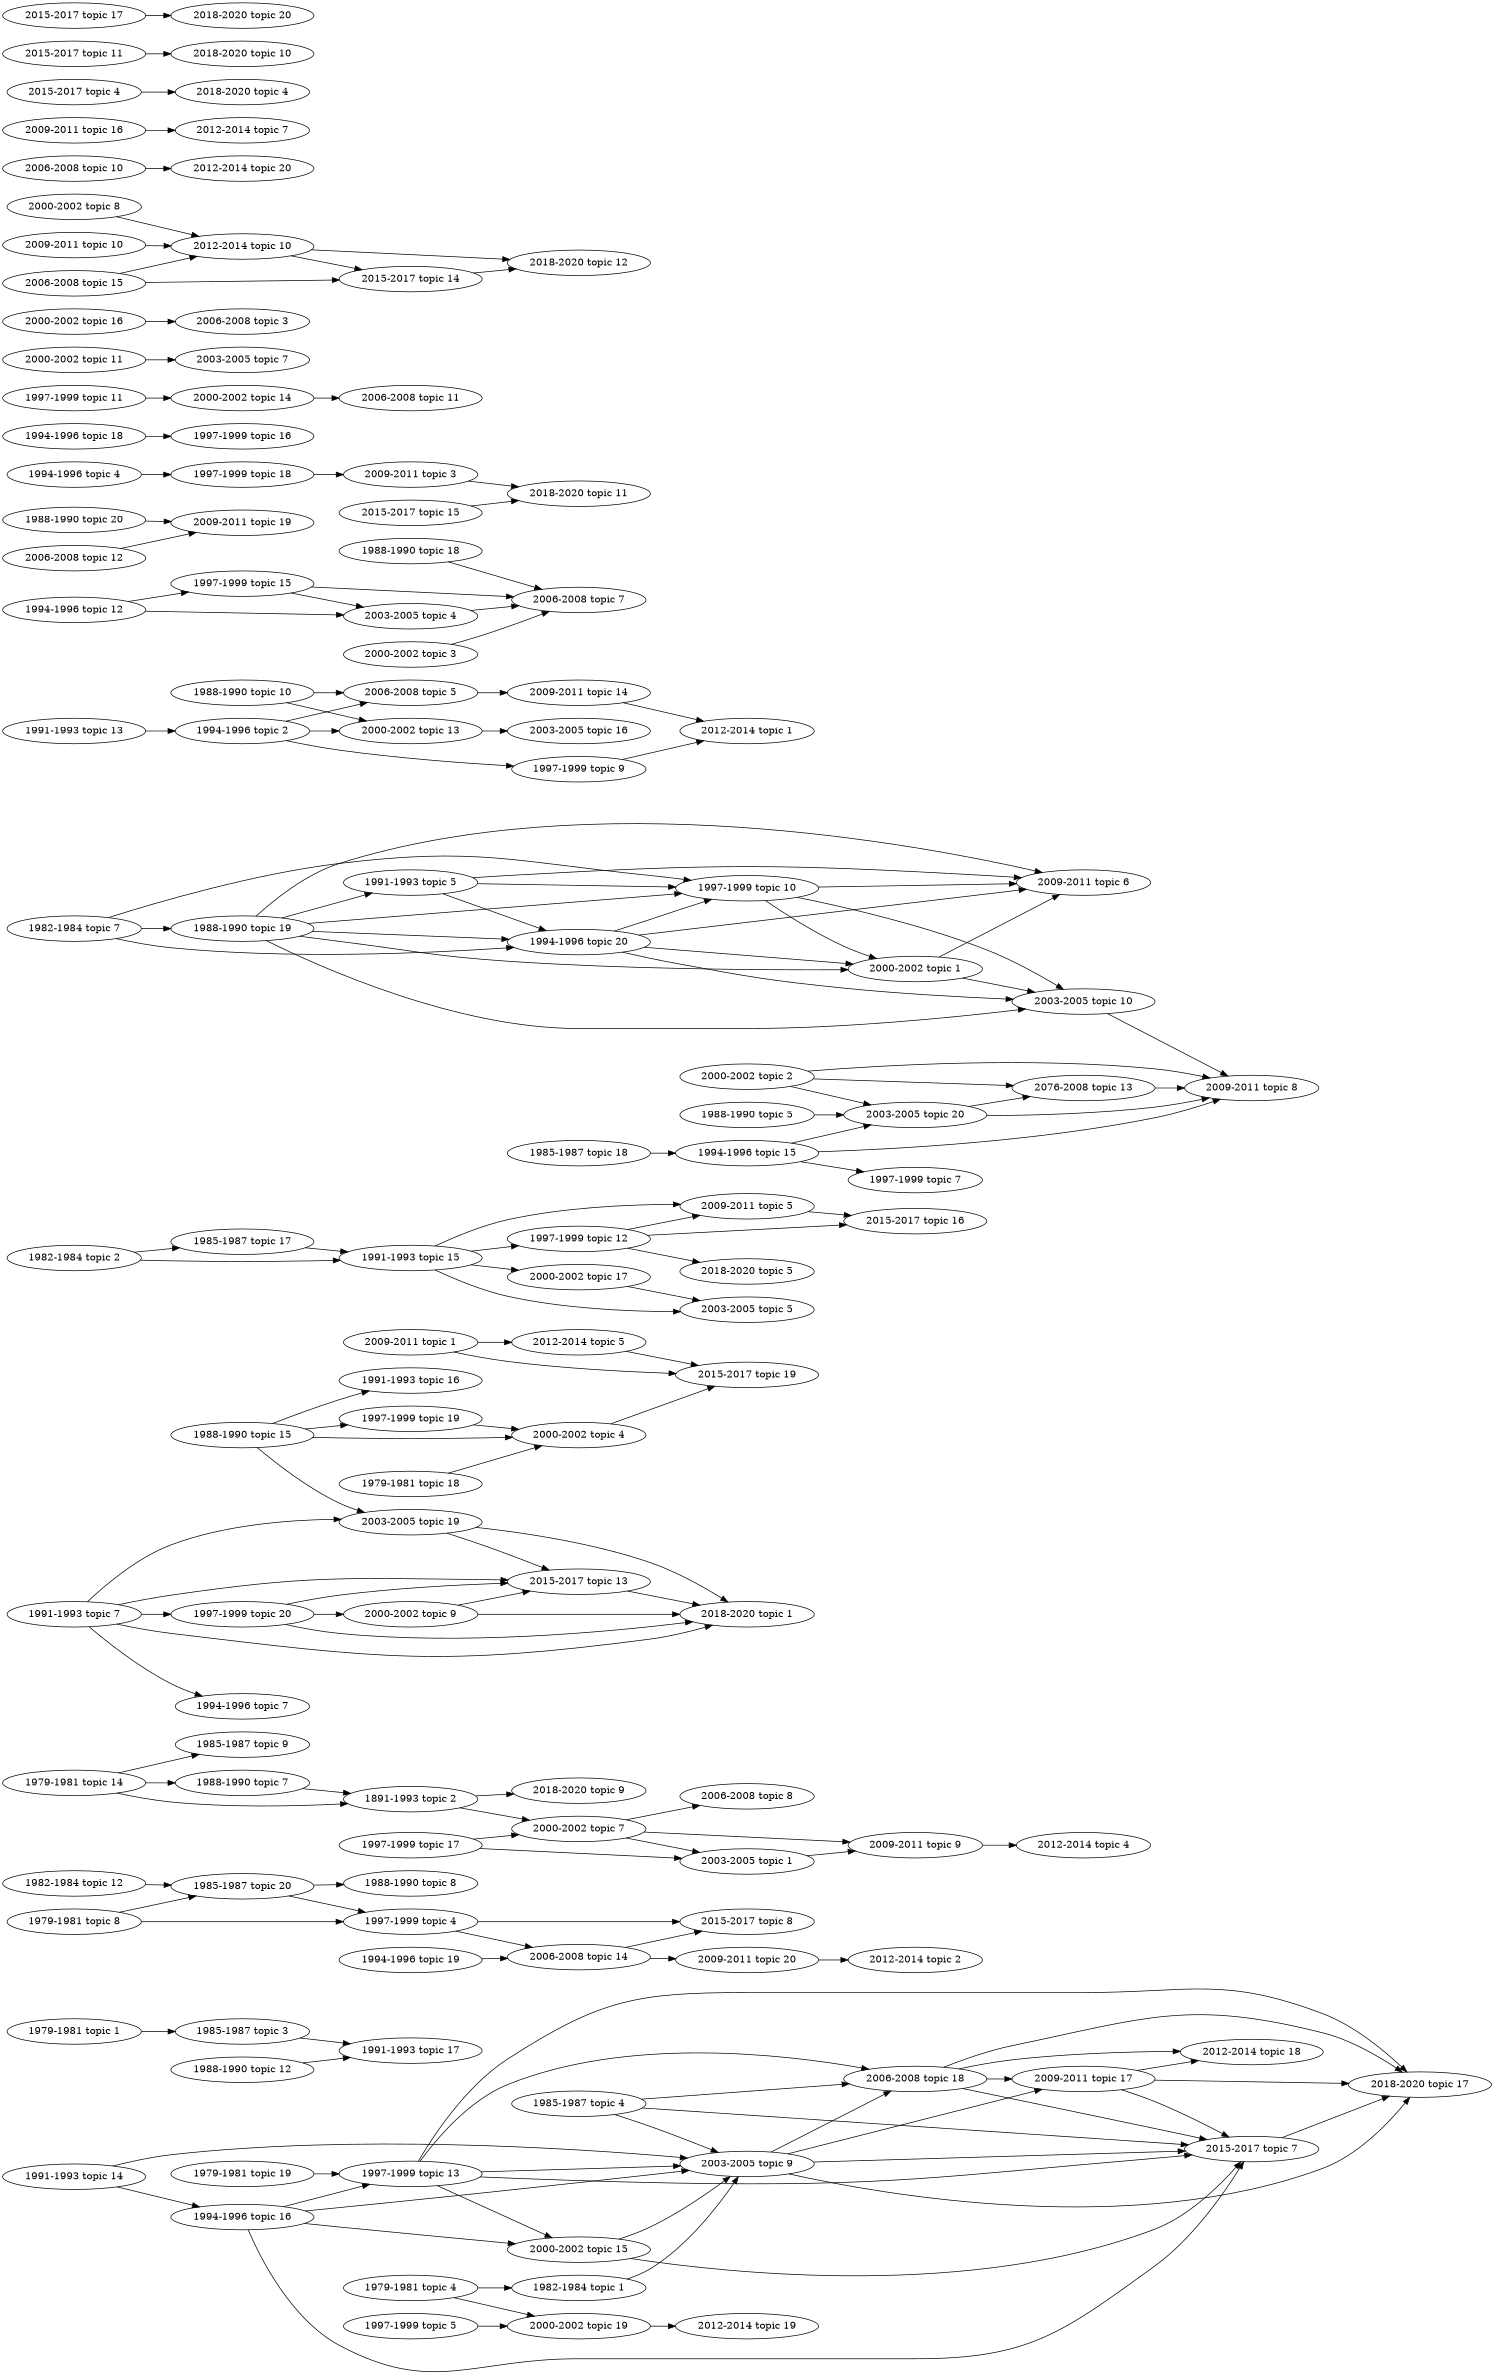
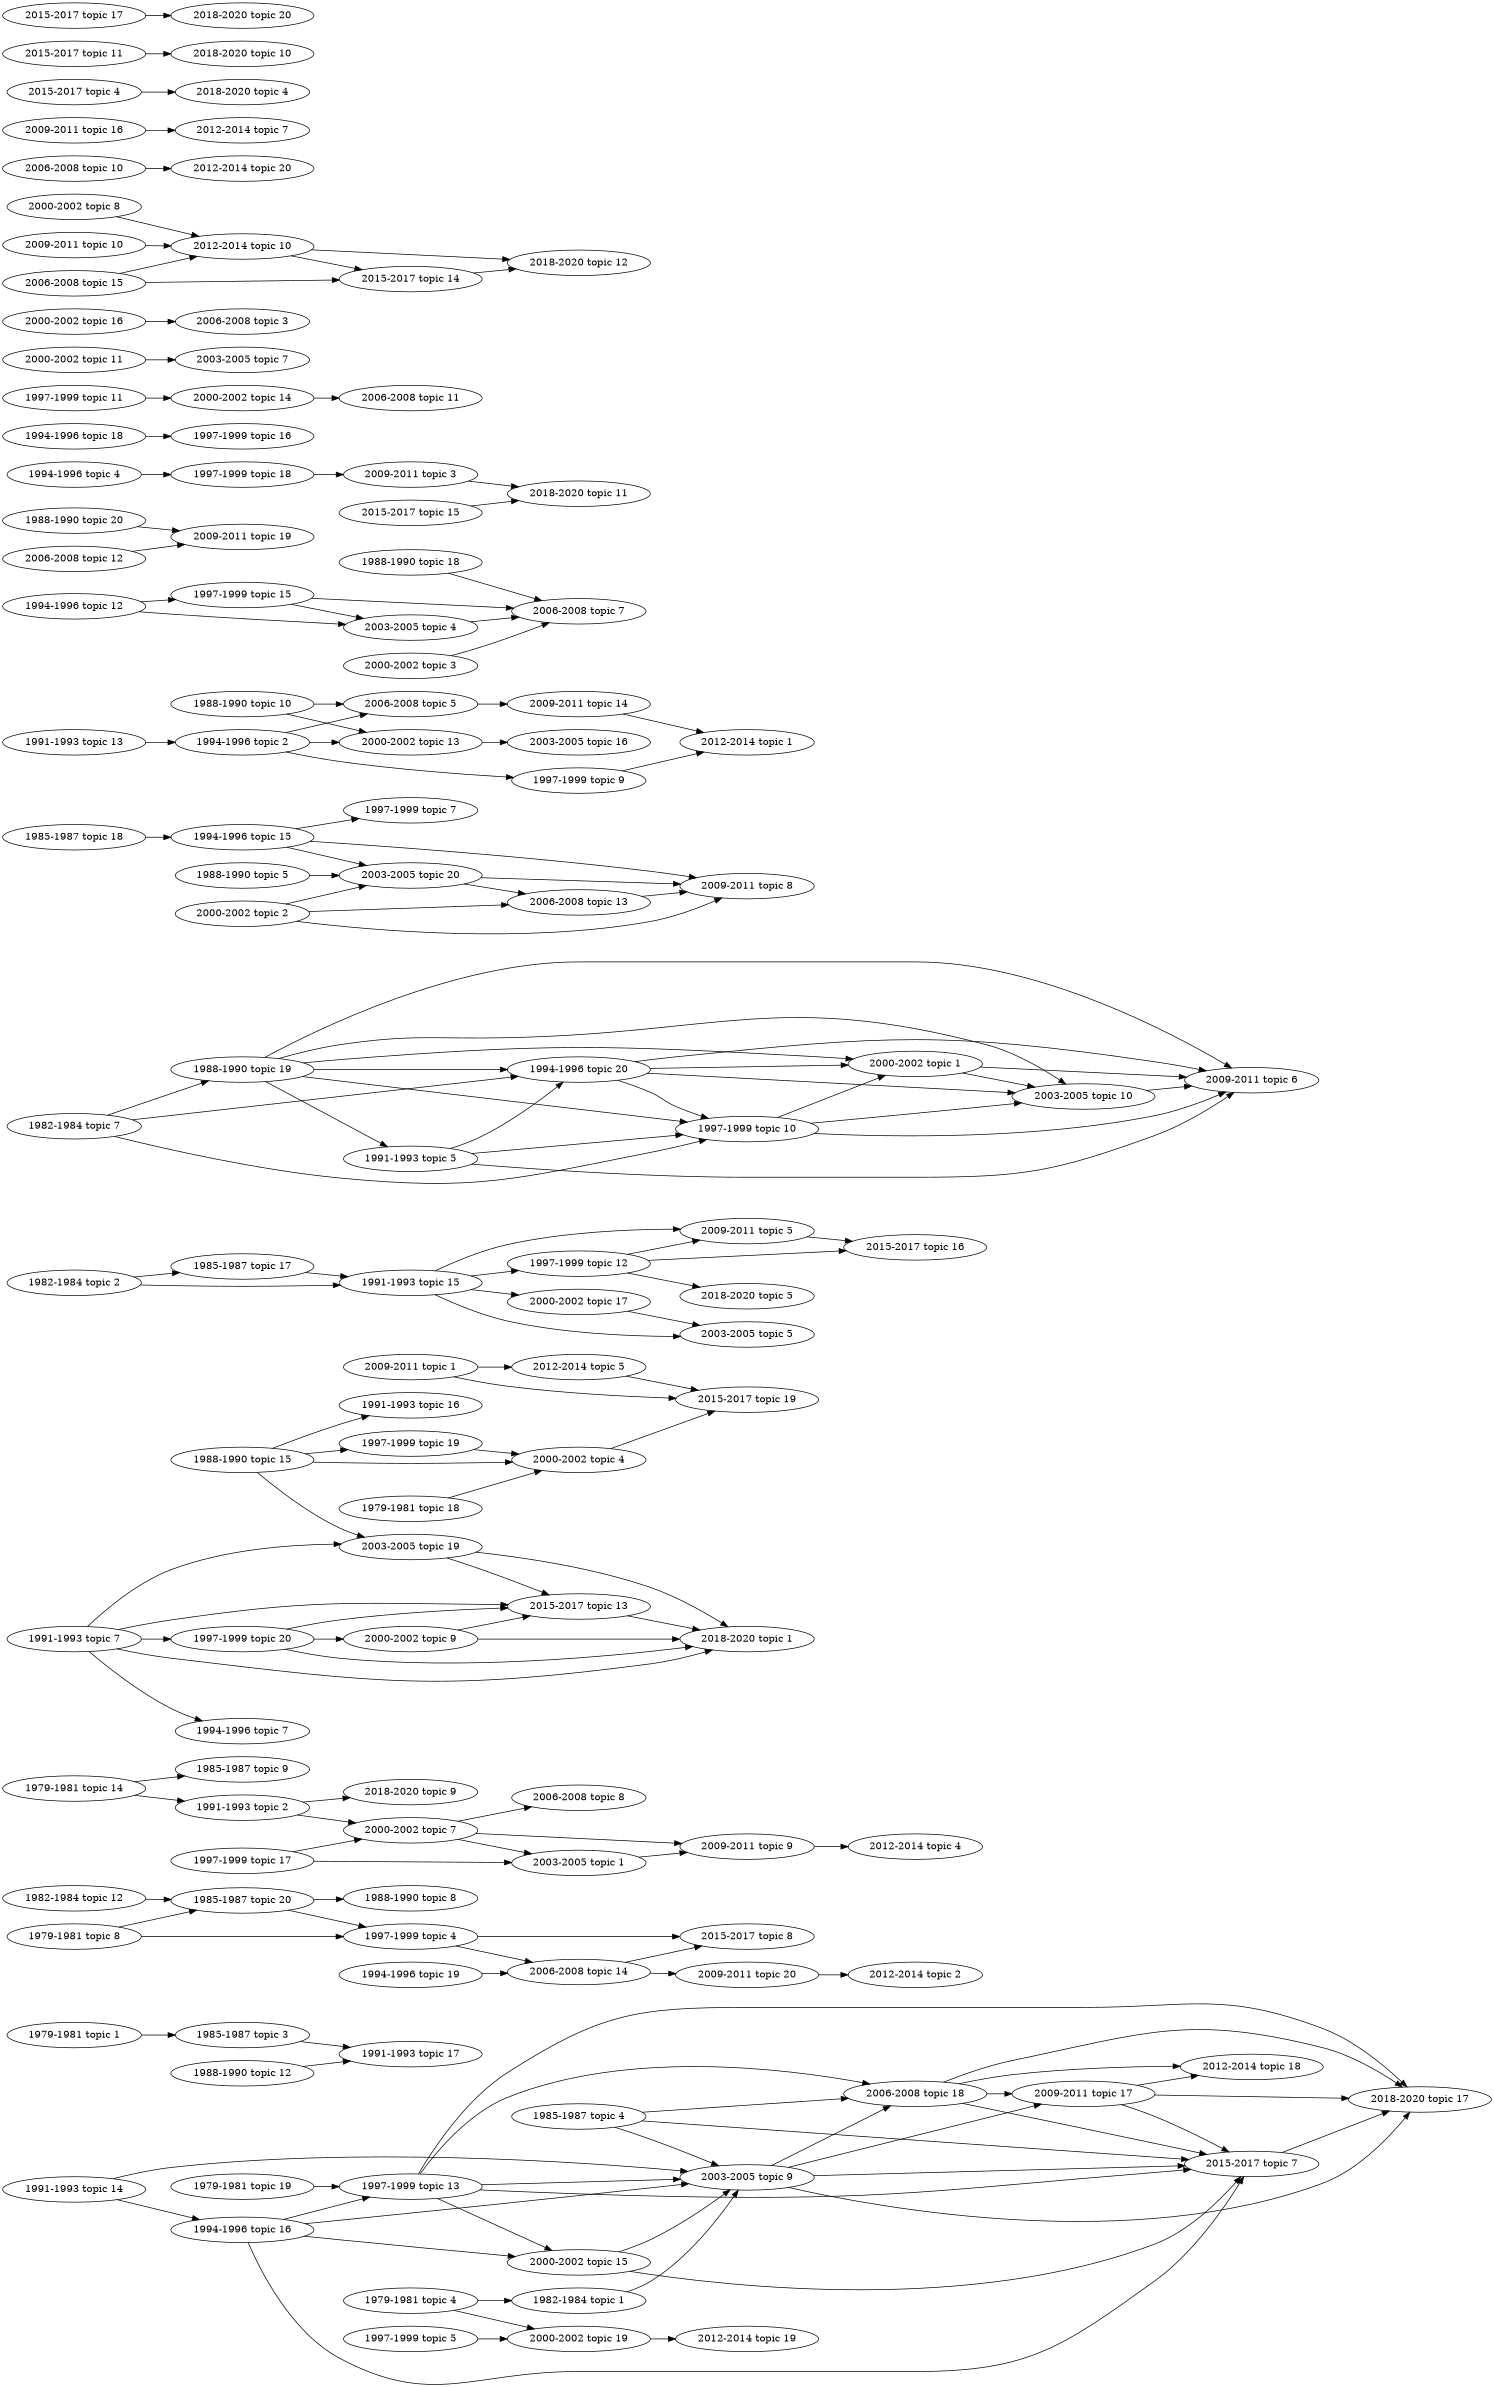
edge "2003-2005 topic 10" -> "2009-2011 topic 8": now "2003-2005 topic 10" -> "2009-2011 topic 6"
node "2076-2008 topic 13": label "2076-2008 topic 13" -> "2006-2008 topic 13"
node "1988-1990 topic 7": removed
node "1891-1993 topic 2": label "1891-1993 topic 2" -> "1991-1993 topic 2"
